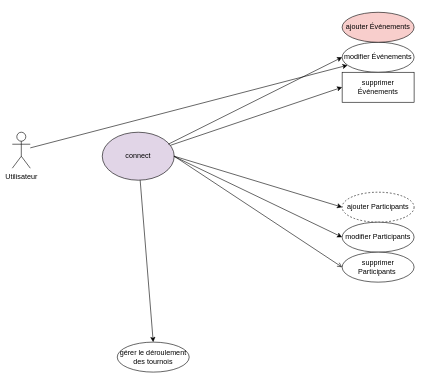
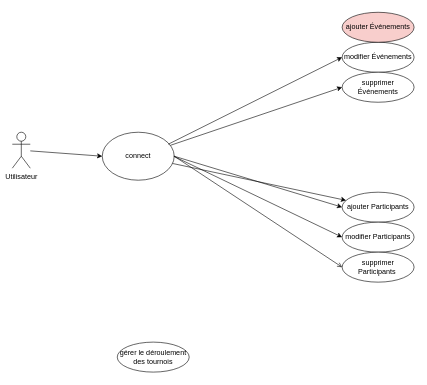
node "supprimer Événements": shape rectangle -> ellipse
edge "Utilisateur" -> "modifier Événements": now "Utilisateur" -> "connect"
node "connect": fillcolor #e1d5e7 -> #ffffff
node "ajouter Participants": style dashed -> solid
edge "connect" -> "gérer le déroulement des tournois": now "connect" -> "ajouter Participants"
